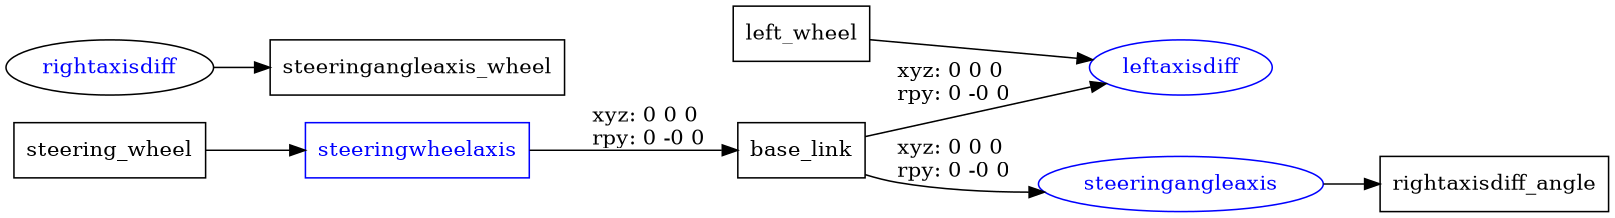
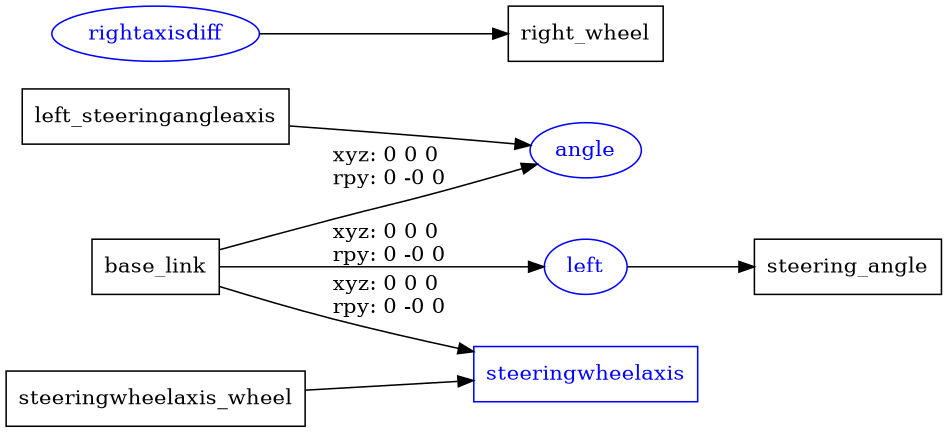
node "left_wheel": label "left_wheel" -> "left_steeringangleaxis"
node "rightaxisdiff": color black -> blue
node "steeringangleaxis_wheel": label "steeringangleaxis_wheel" -> "right_wheel"
node "leftaxisdiff": label "leftaxisdiff" -> "angle"
node "steering_wheel": label "steering_wheel" -> "steeringwheelaxis_wheel"
edge "steeringwheelaxis" -> "base_link": reversed
node "steeringangleaxis": label "steeringangleaxis" -> "left"
node "rightaxisdiff_angle": label "rightaxisdiff_angle" -> "steering_angle"
